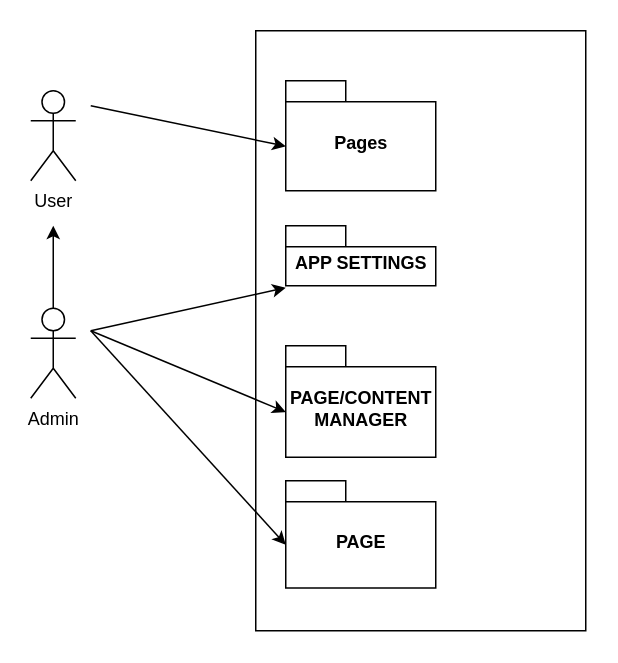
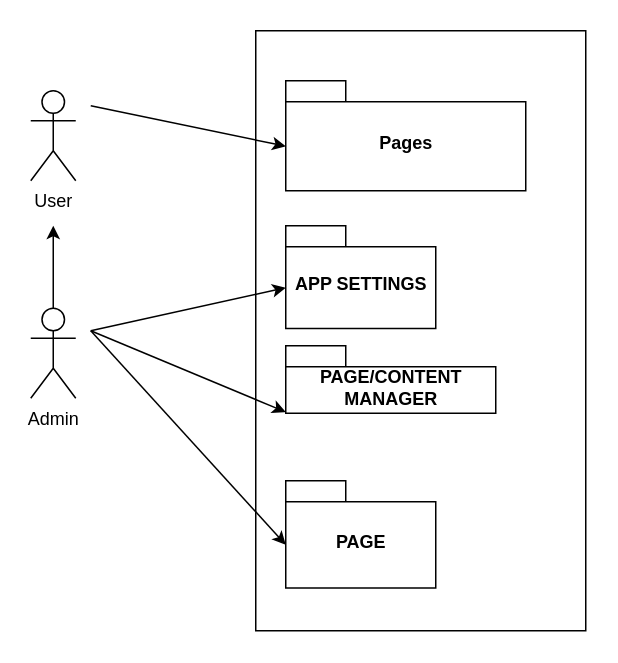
node "Pages": size 150x110 -> 240x110
node "APP SETTINGS": size 150x60 -> 150x103
node "PAGE/CONTENT MANAGER": size 150x112 -> 210x68
